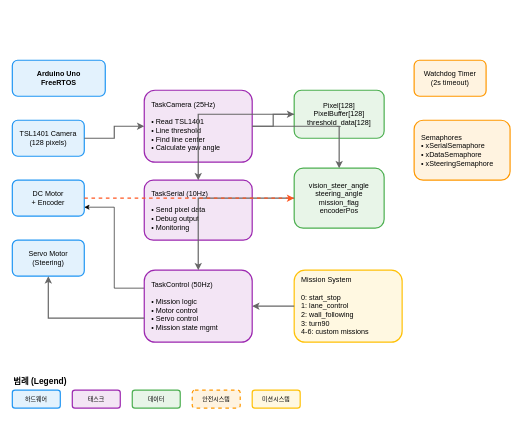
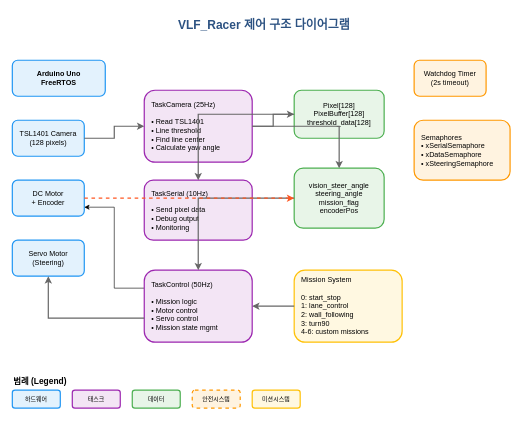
node "VLF_Racer 제어 구조 다이어그램": added
